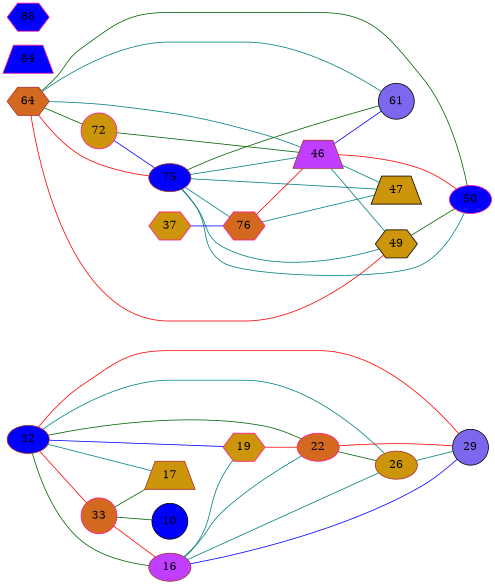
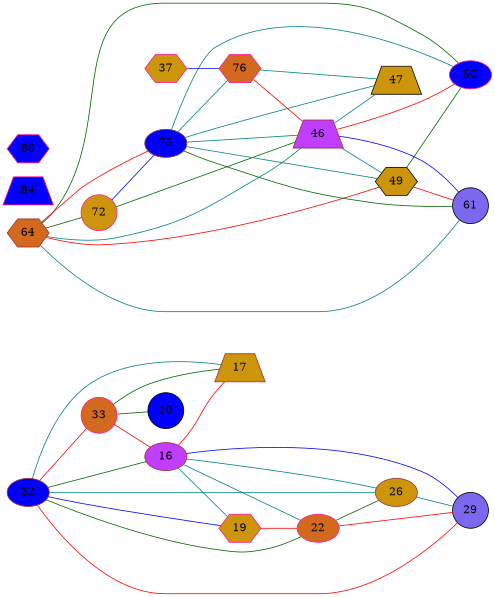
edge "49" -- "61": added
edge "17" -- "16": added
